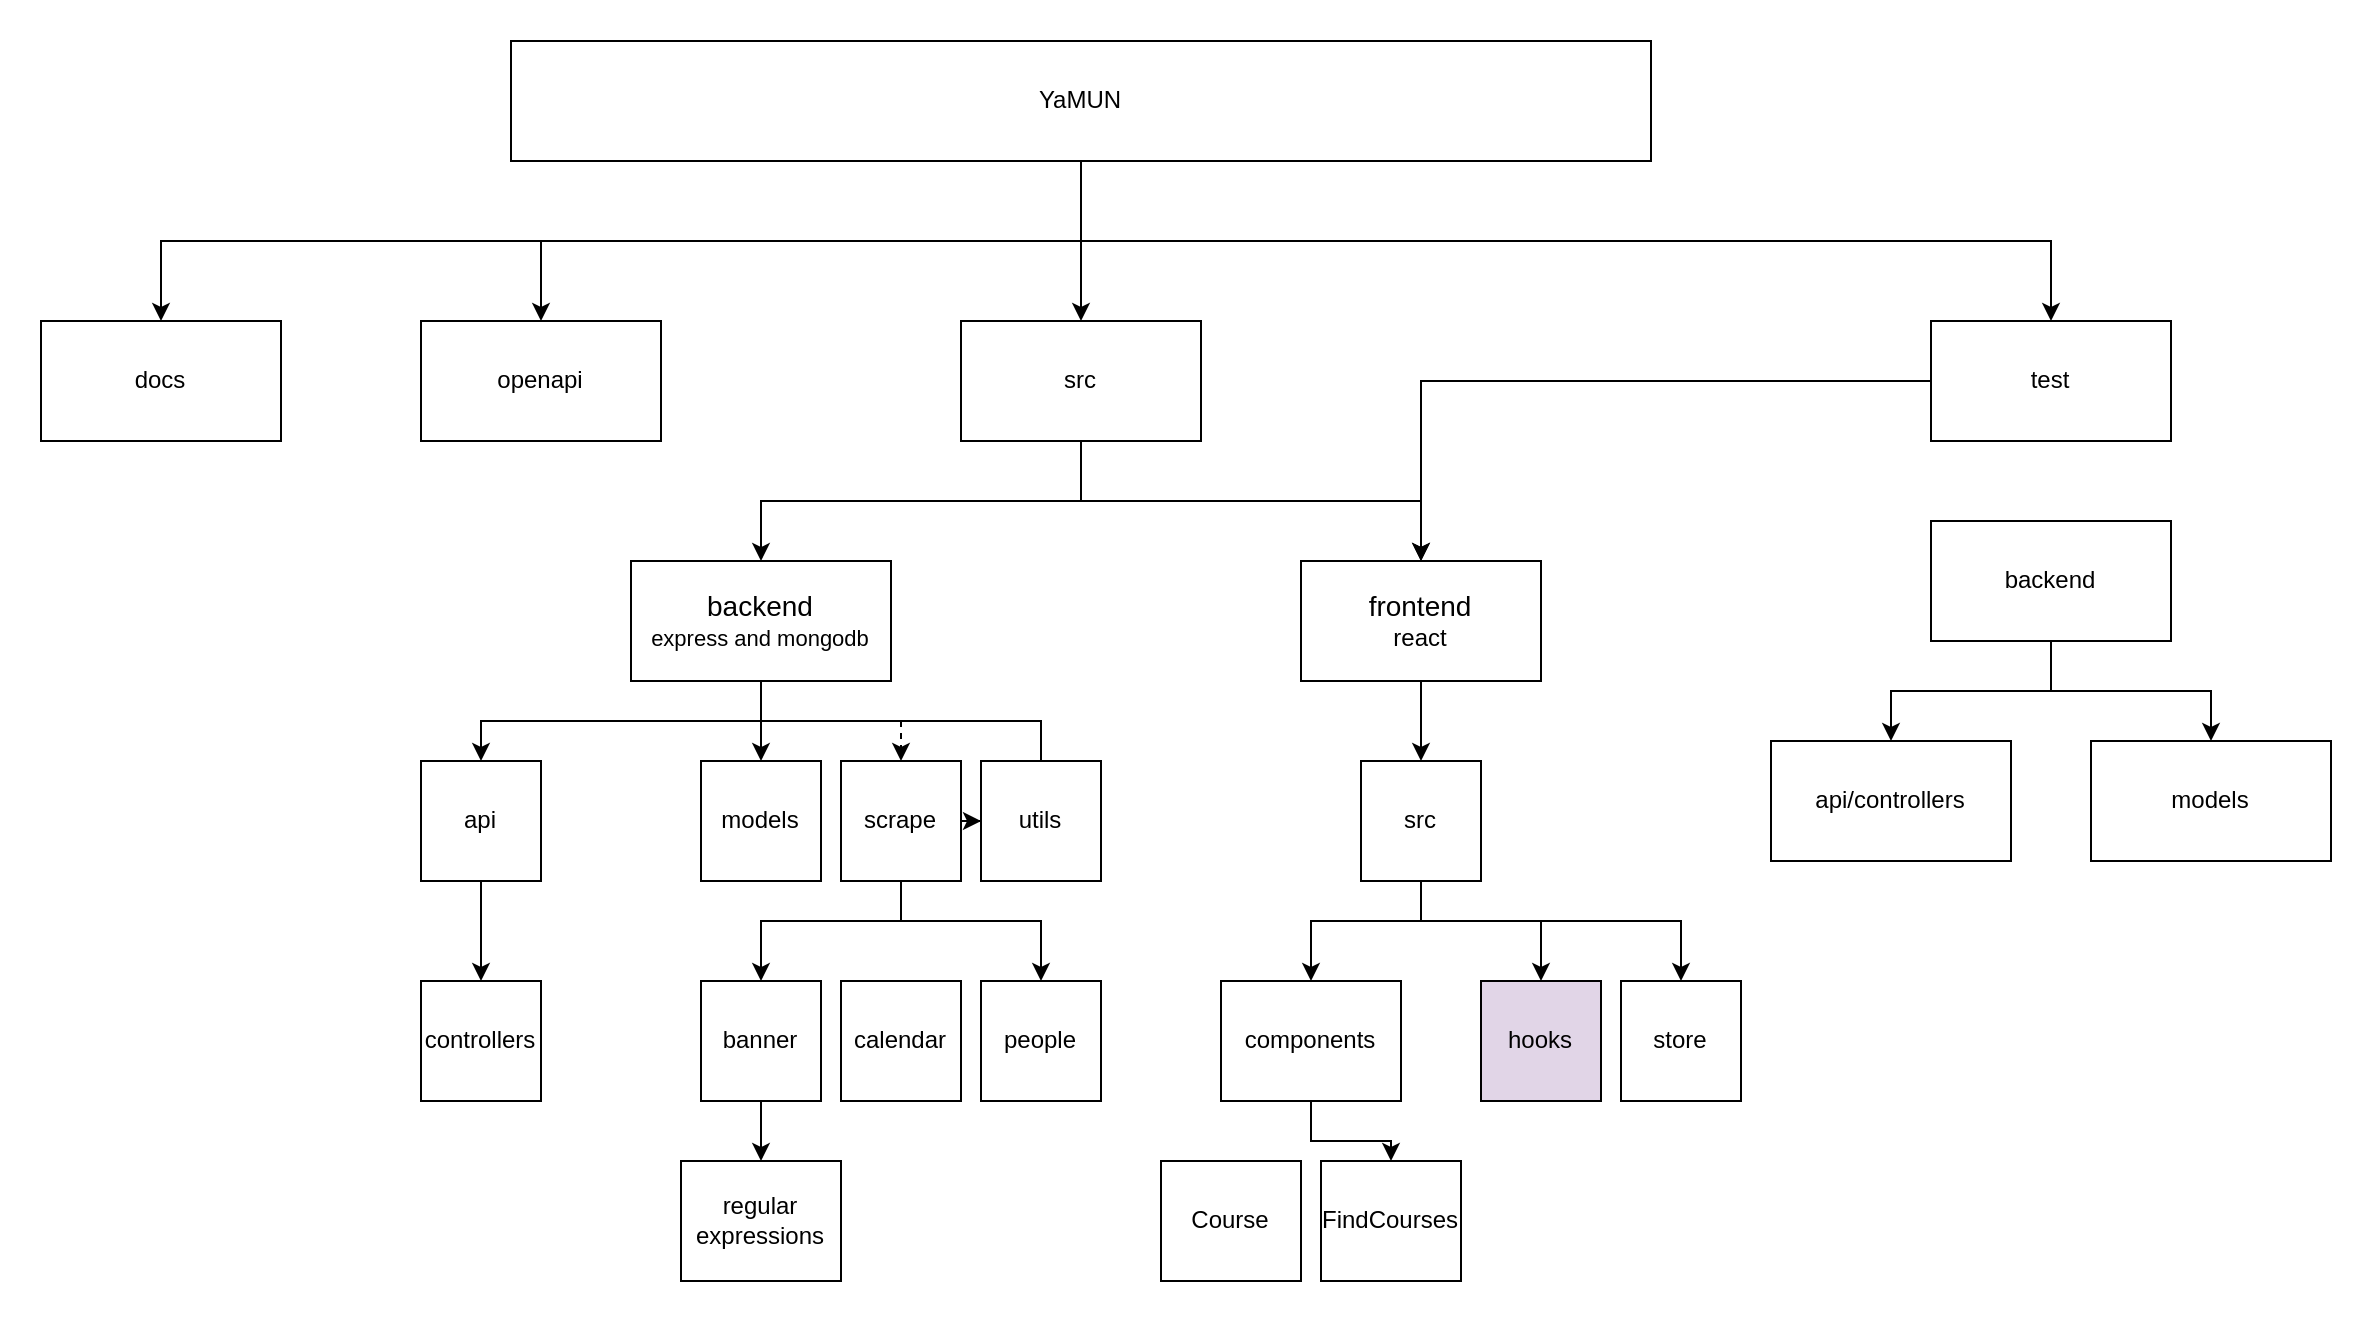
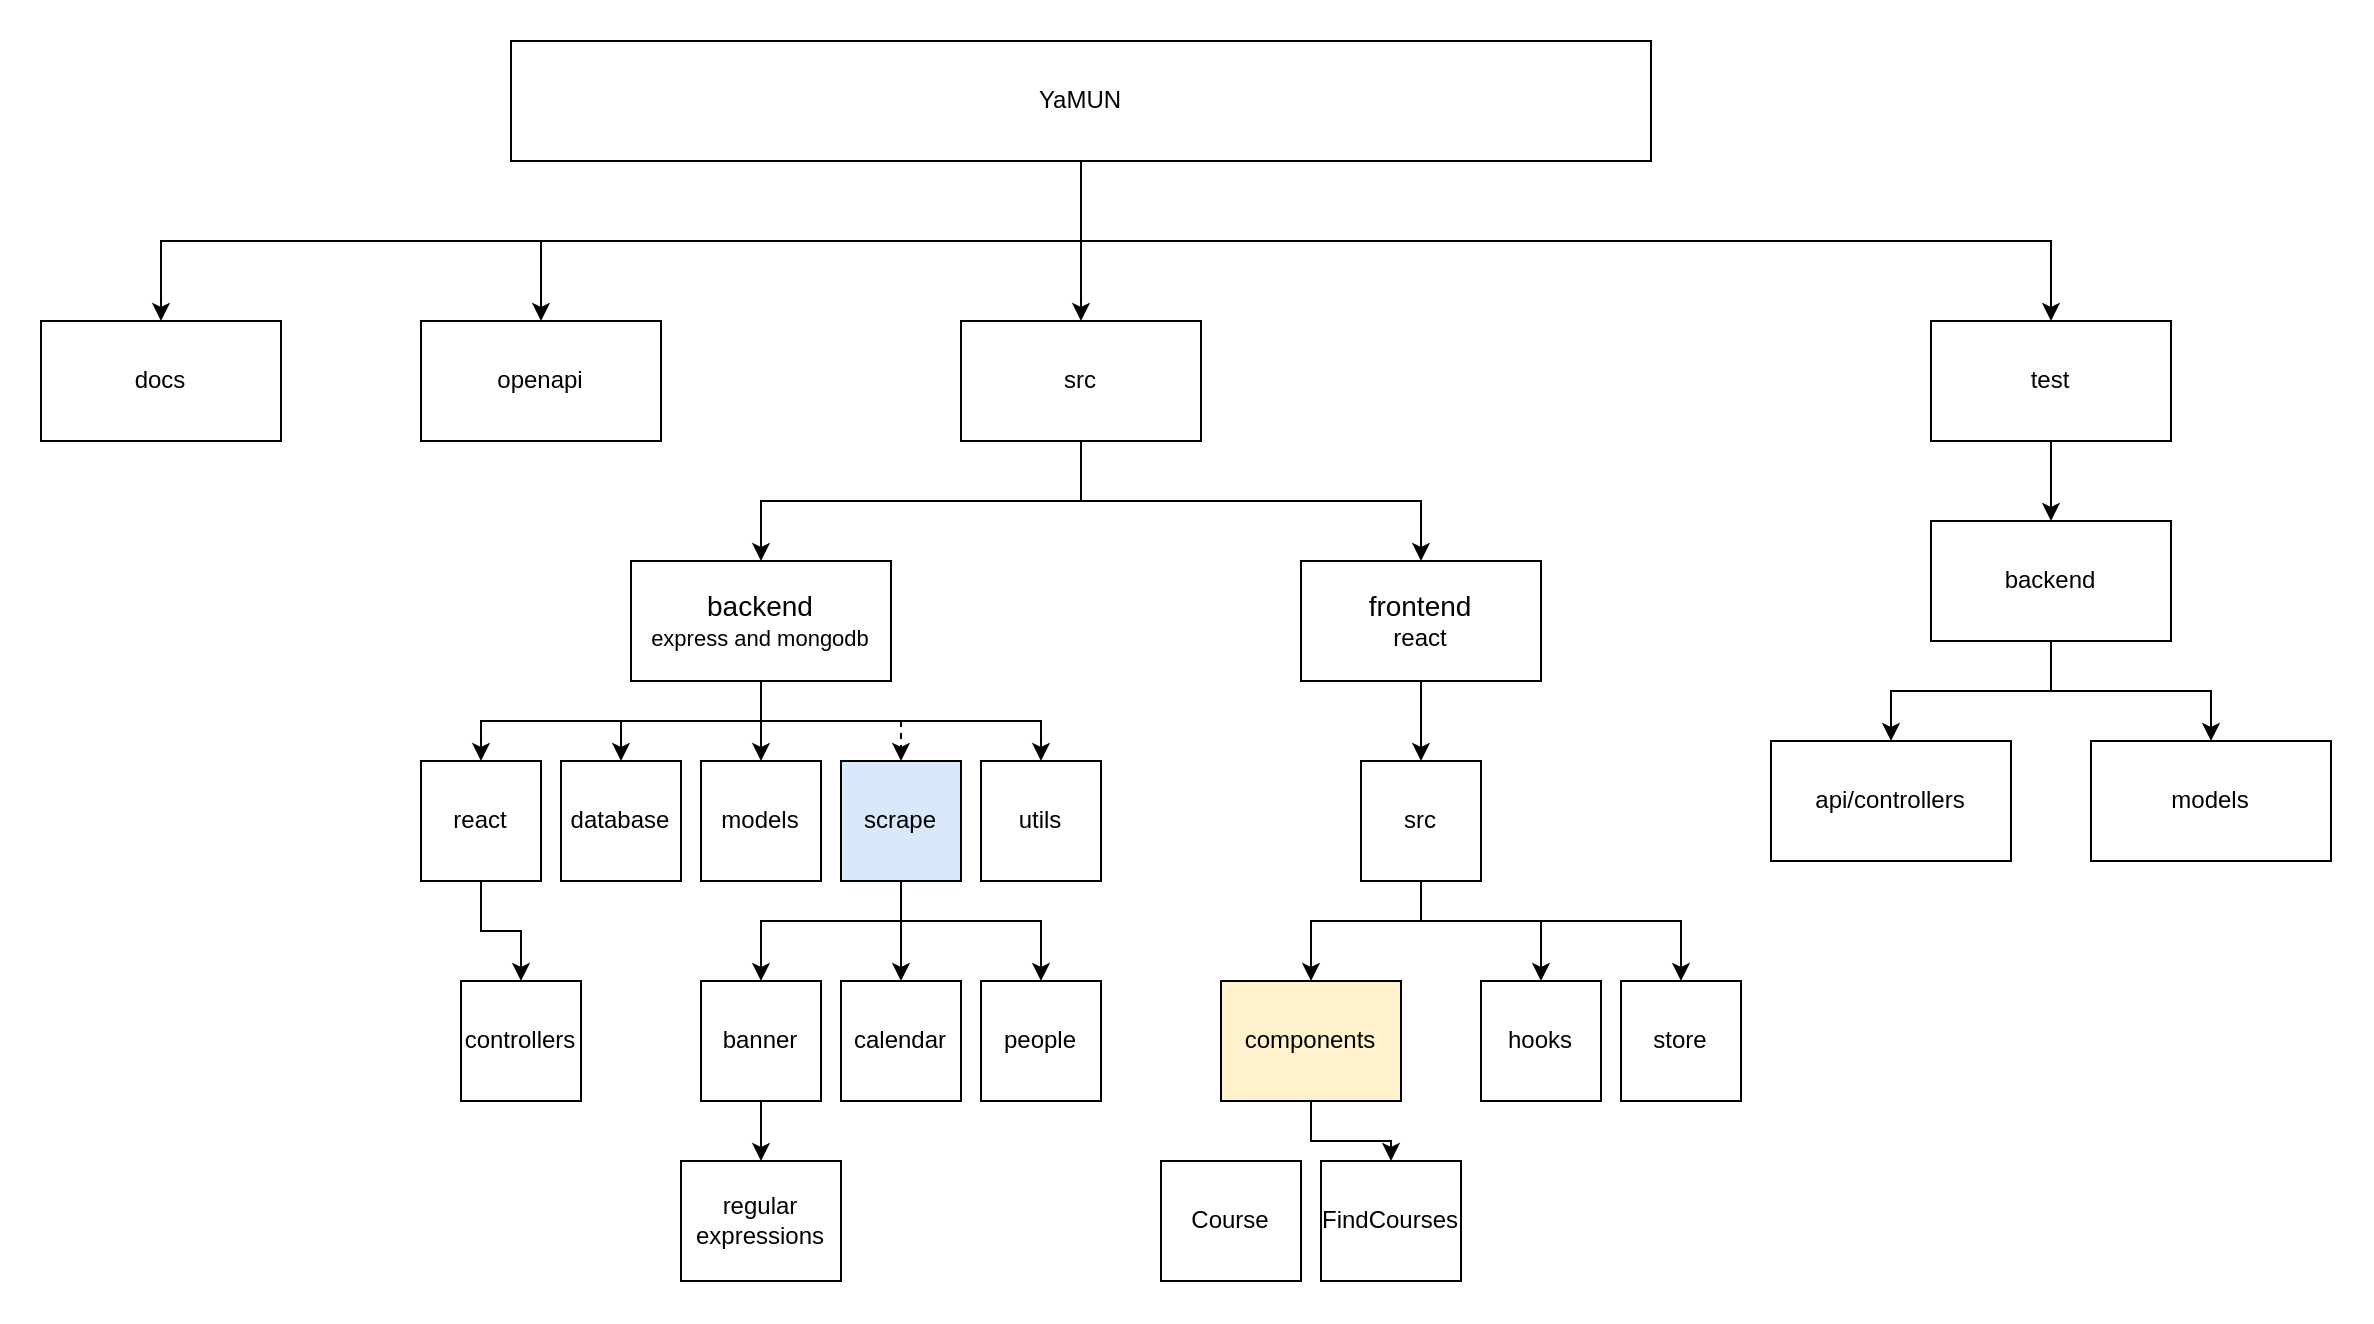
edge "test" -> "frontend react": now "test" -> "backend"
edge "backend express and mongodb" -> "database": added
edge "backend express and mongodb" -- "utils": arrowhead none -> classic
node "api": label "api" -> "react"
node "database": added
node "scrape": fillcolor #ffffff -> #dae8fc
edge "scrape" -> "utils": now "scrape" -> "calendar"
node "controllers": moved (481, 1041) -> (521, 1041)
node "components": fillcolor #ffffff -> #fff2cc
node "hooks": fillcolor #e1d5e7 -> #ffffff
